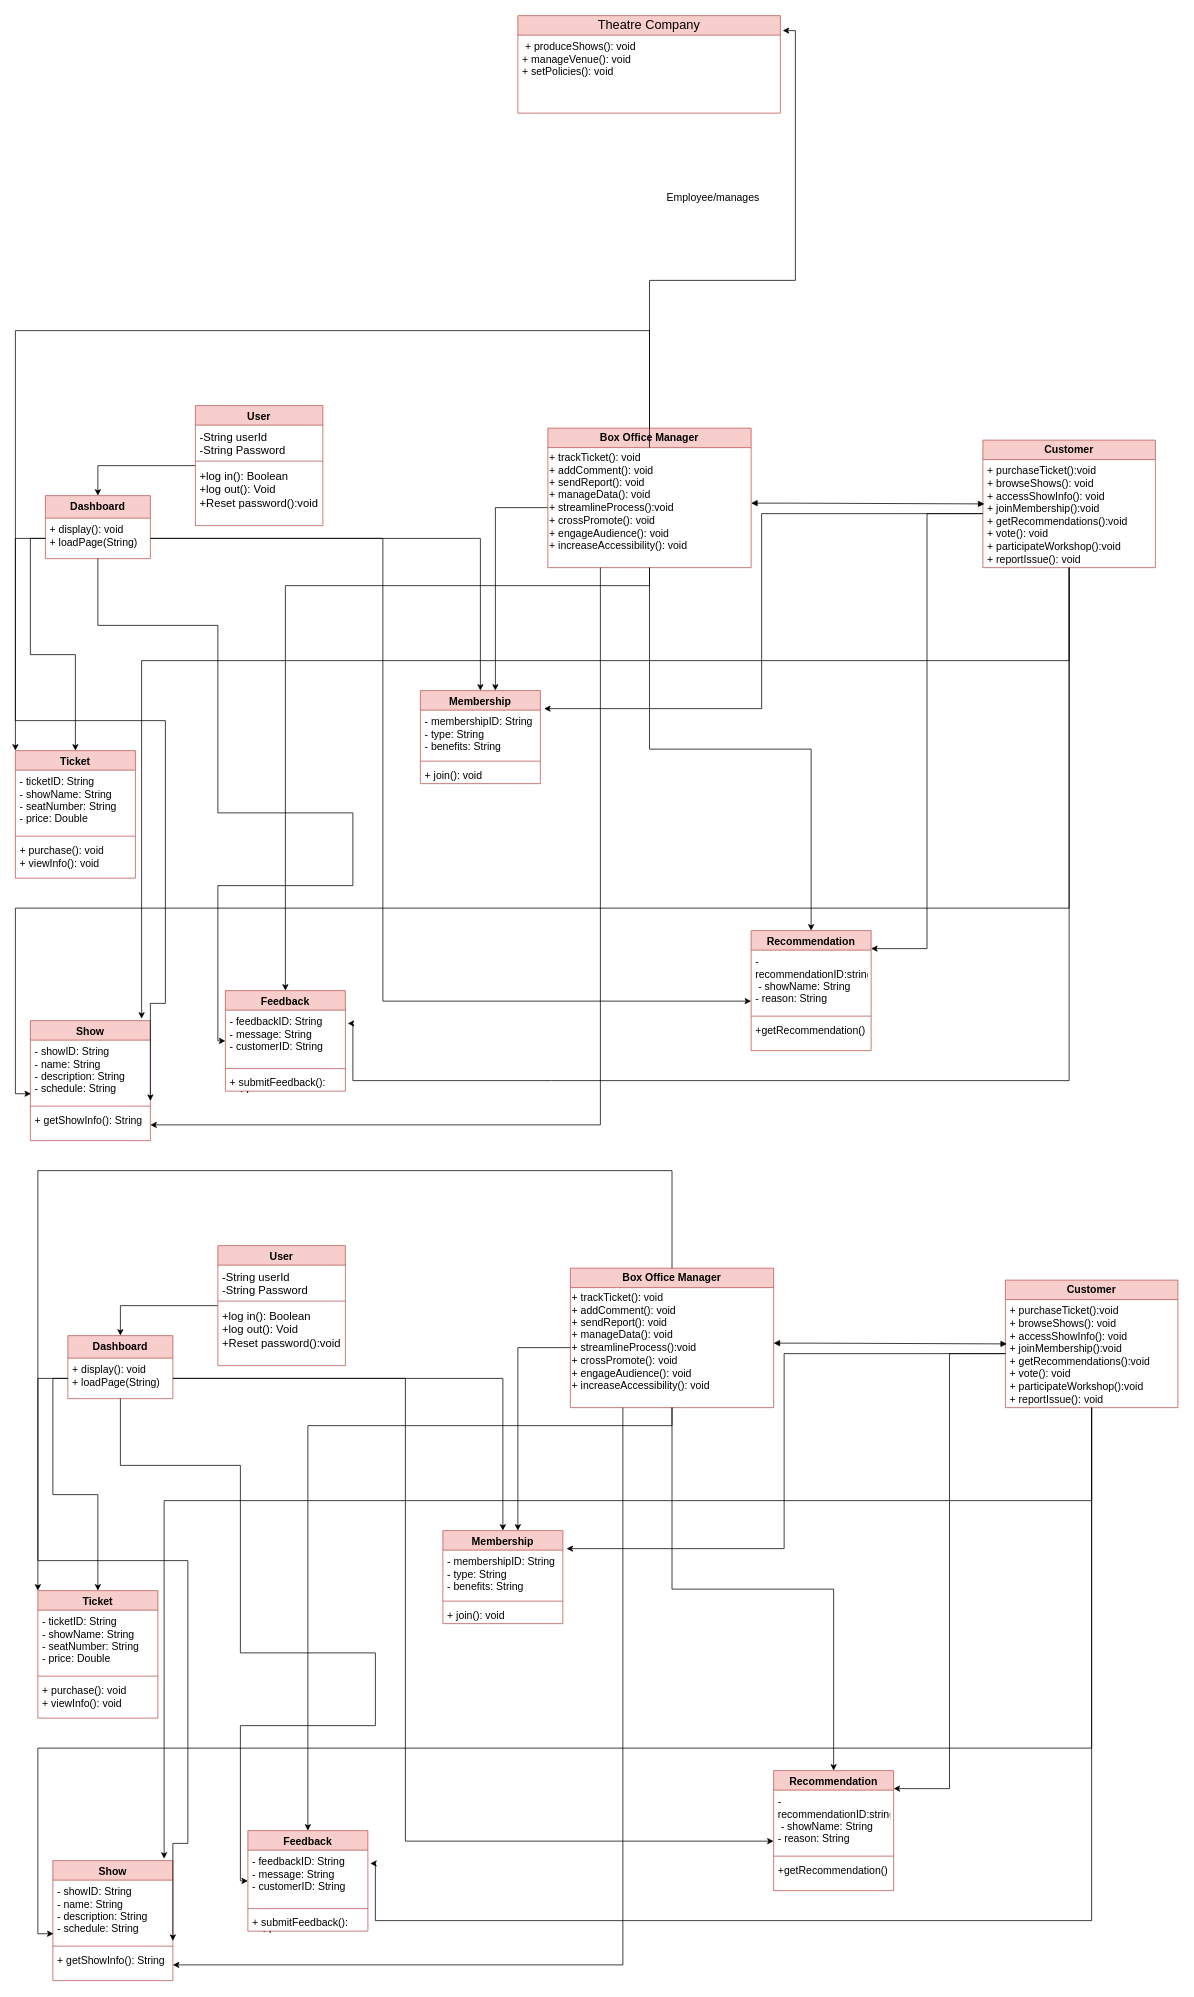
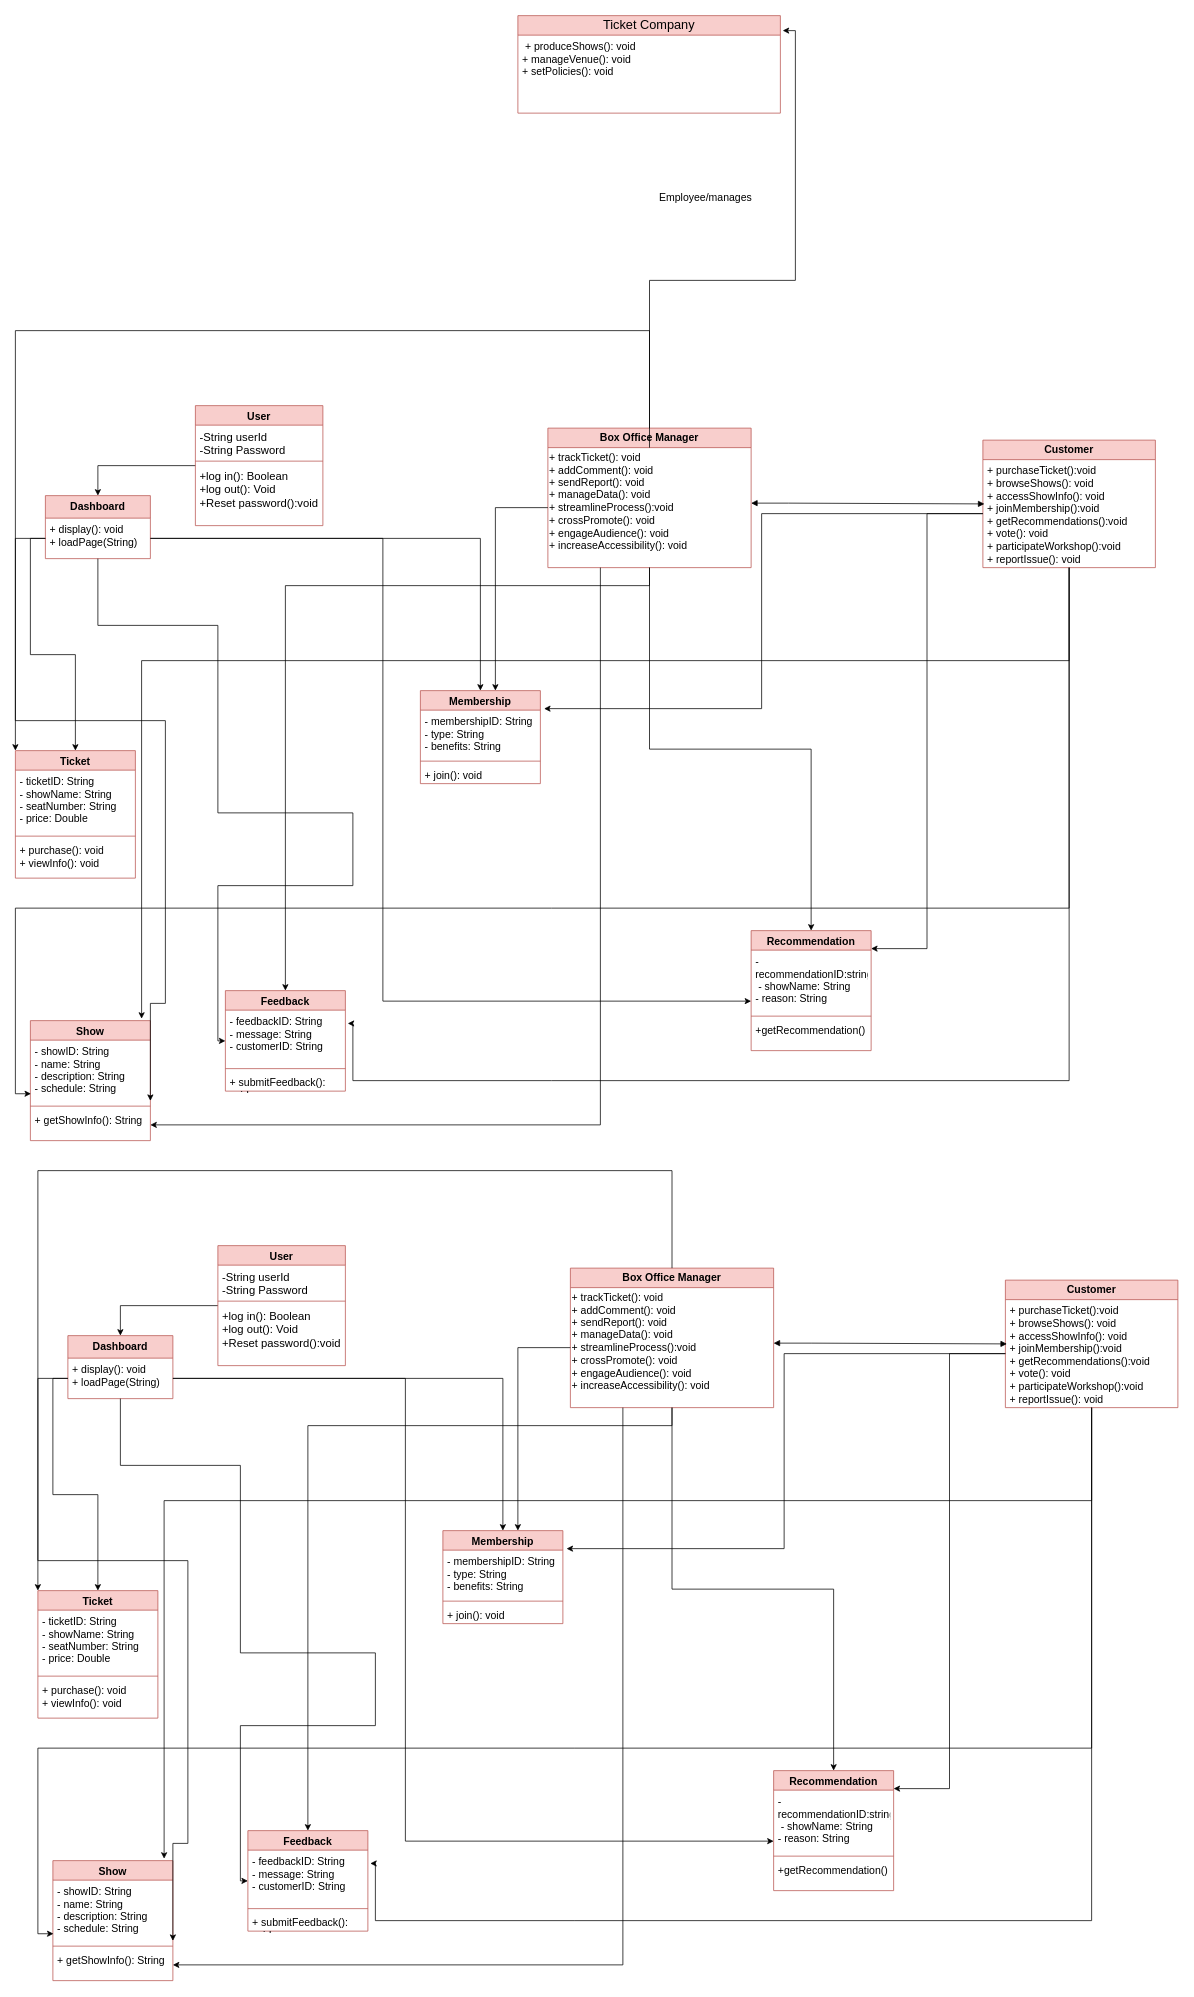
node "Theatre Company": label "Theatre Company" -> "Ticket Company"
node "Employee/manages": moved (713, 198) -> (705, 198)
